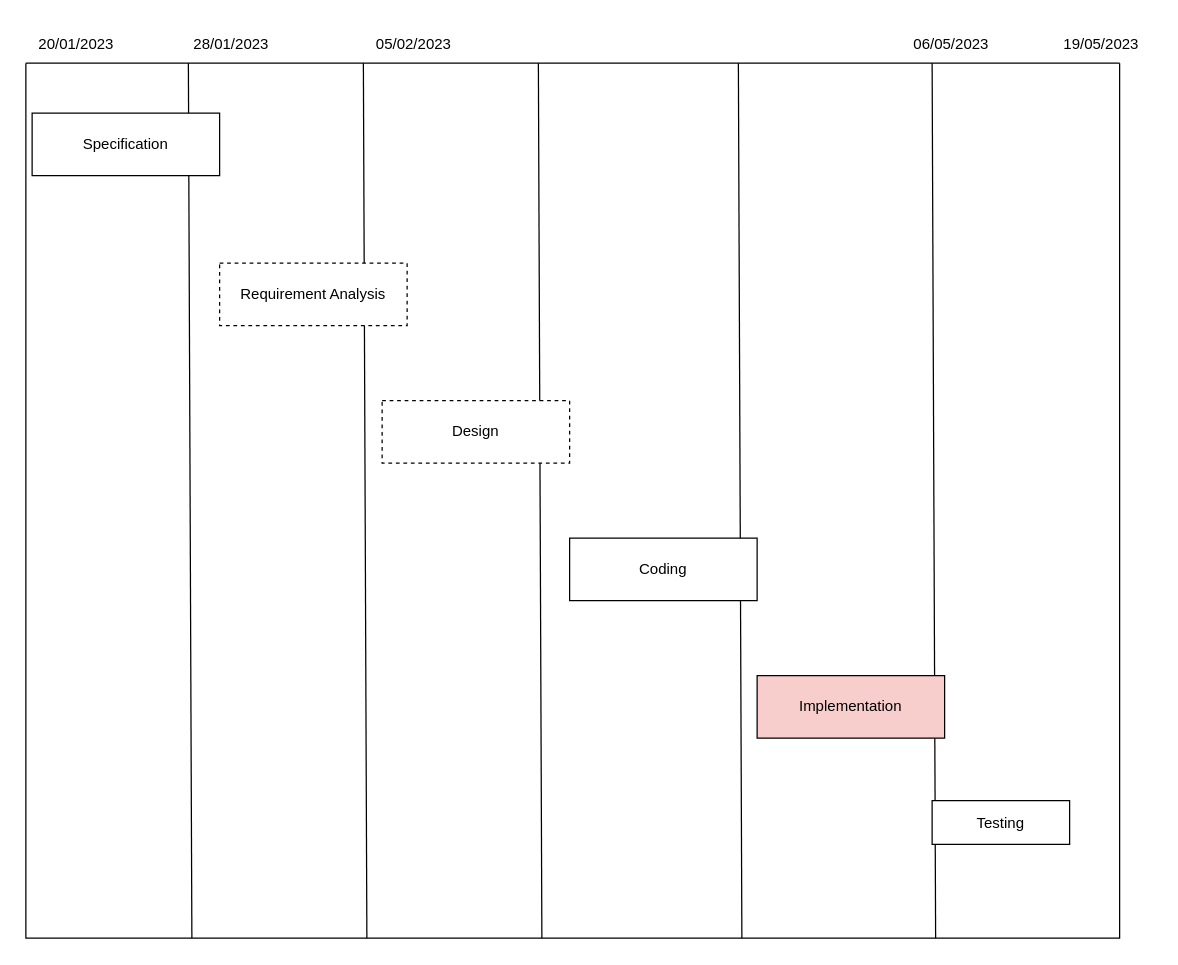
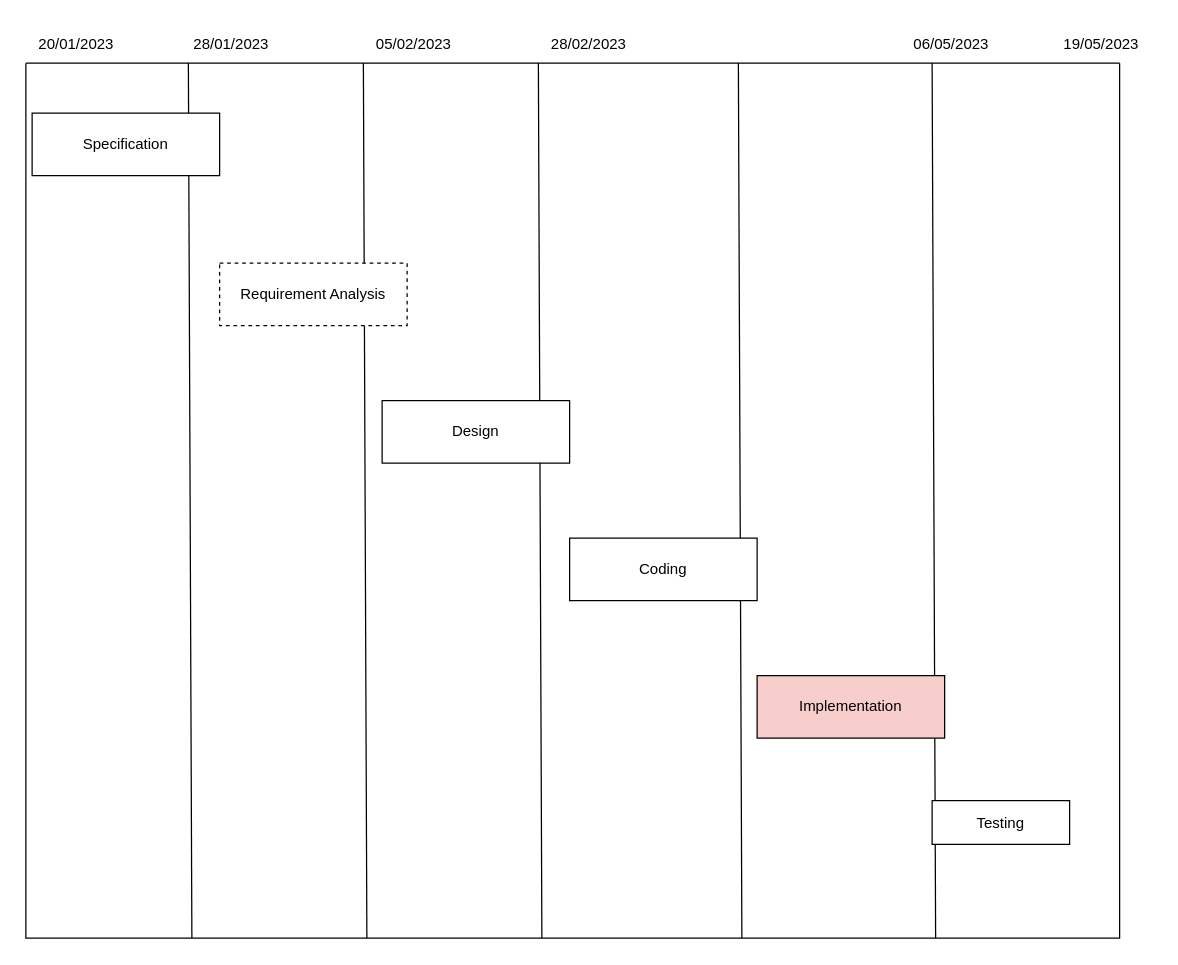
node "28/02/2023": added
node "Design": style dashed -> solid
